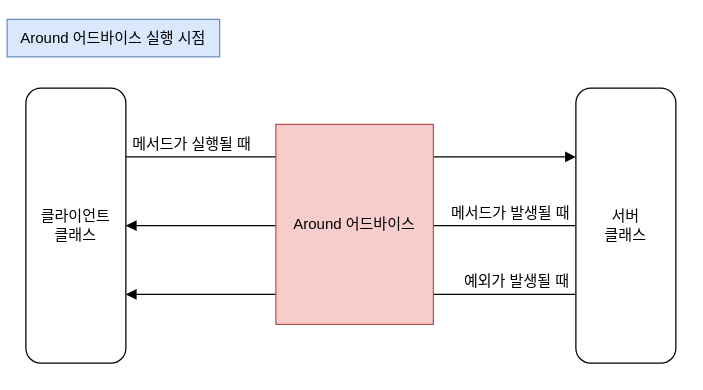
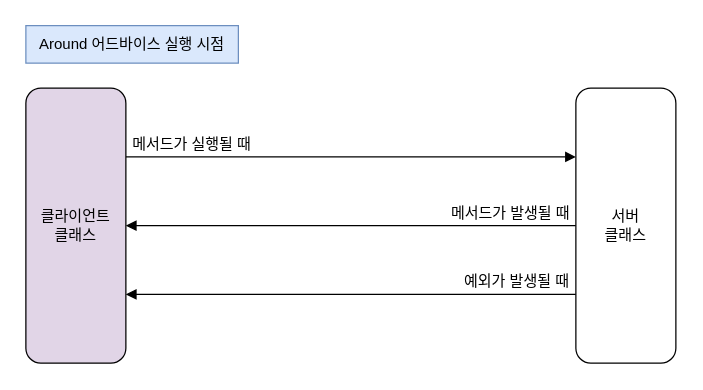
node "Around 어드바이스 실행 시점": moved (113, 38) -> (132, 44)
node "Around 어드바이스": removed
node "클라이언트 클래스": fillcolor #ffffff -> #e1d5e7
